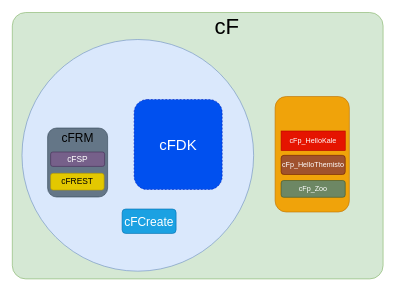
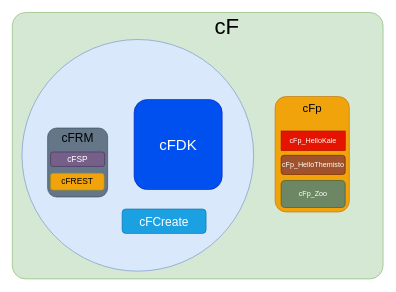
node "cFp": added
node "cFDK": style dashed -> solid
node "cFREST": fillcolor #e3c800 -> #f0a30a
node "cFp_Zoo": size 64x17 -> 64x27
node "cFCreate": size 54x24 -> 84x24
